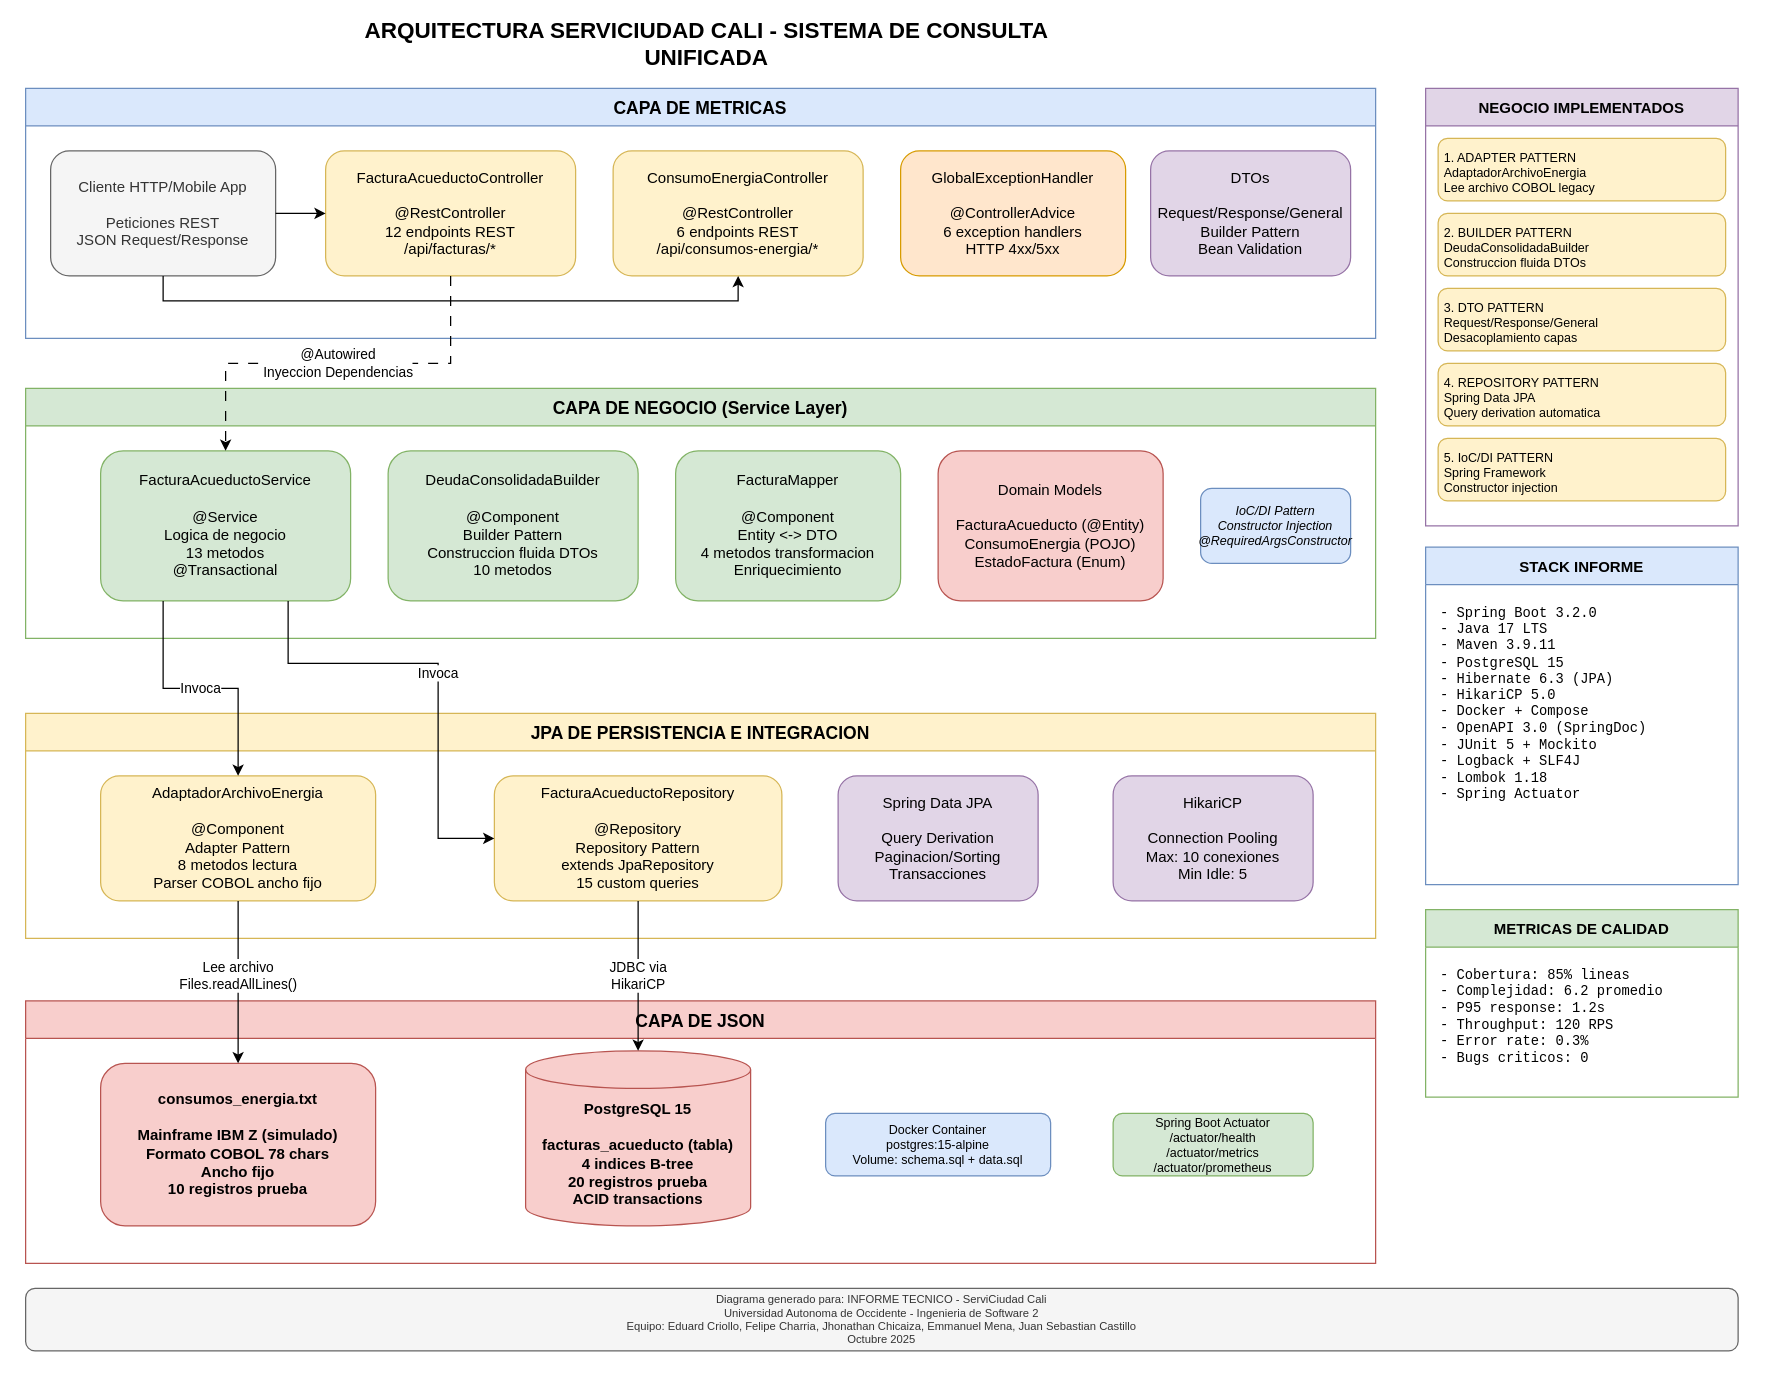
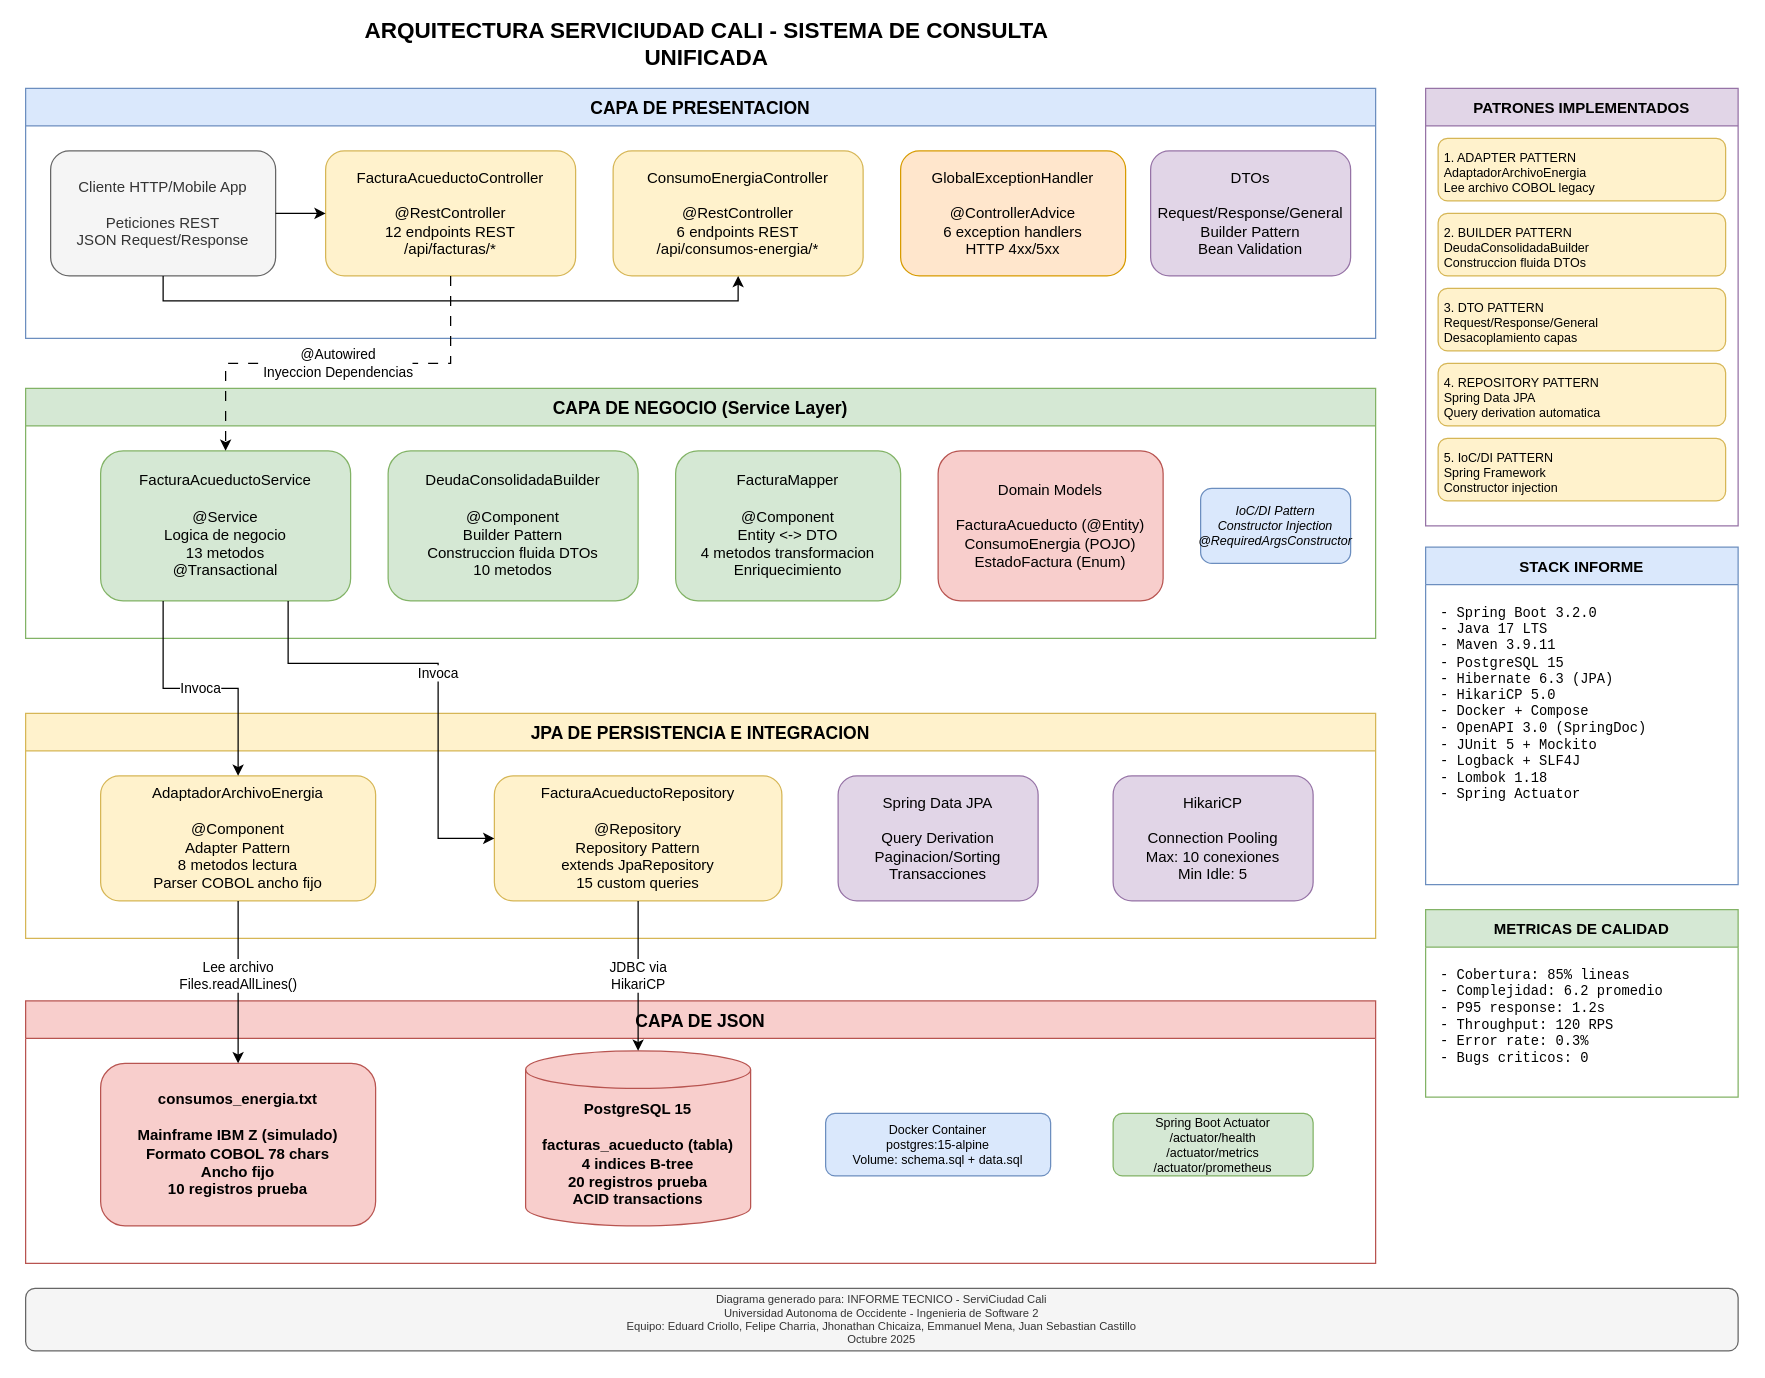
node "CAPA DE METRICAS": label "CAPA DE METRICAS" -> "CAPA DE PRESENTACION"
node "NEGOCIO IMPLEMENTADOS": label "NEGOCIO IMPLEMENTADOS" -> "PATRONES IMPLEMENTADOS"
